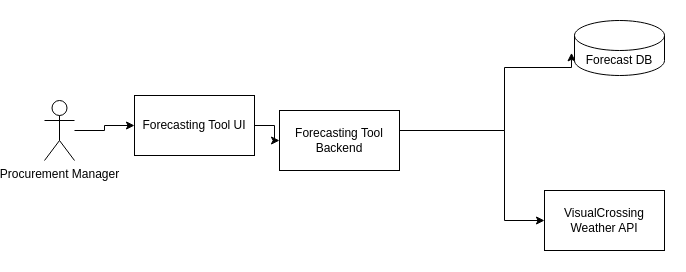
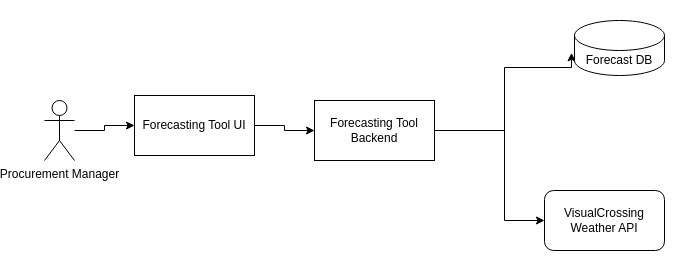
node "Forecasting Tool Backend": moved (340, 141) -> (375, 131)
node "VisualCrossing Weather API": shape rectangle -> rounded rectangle
